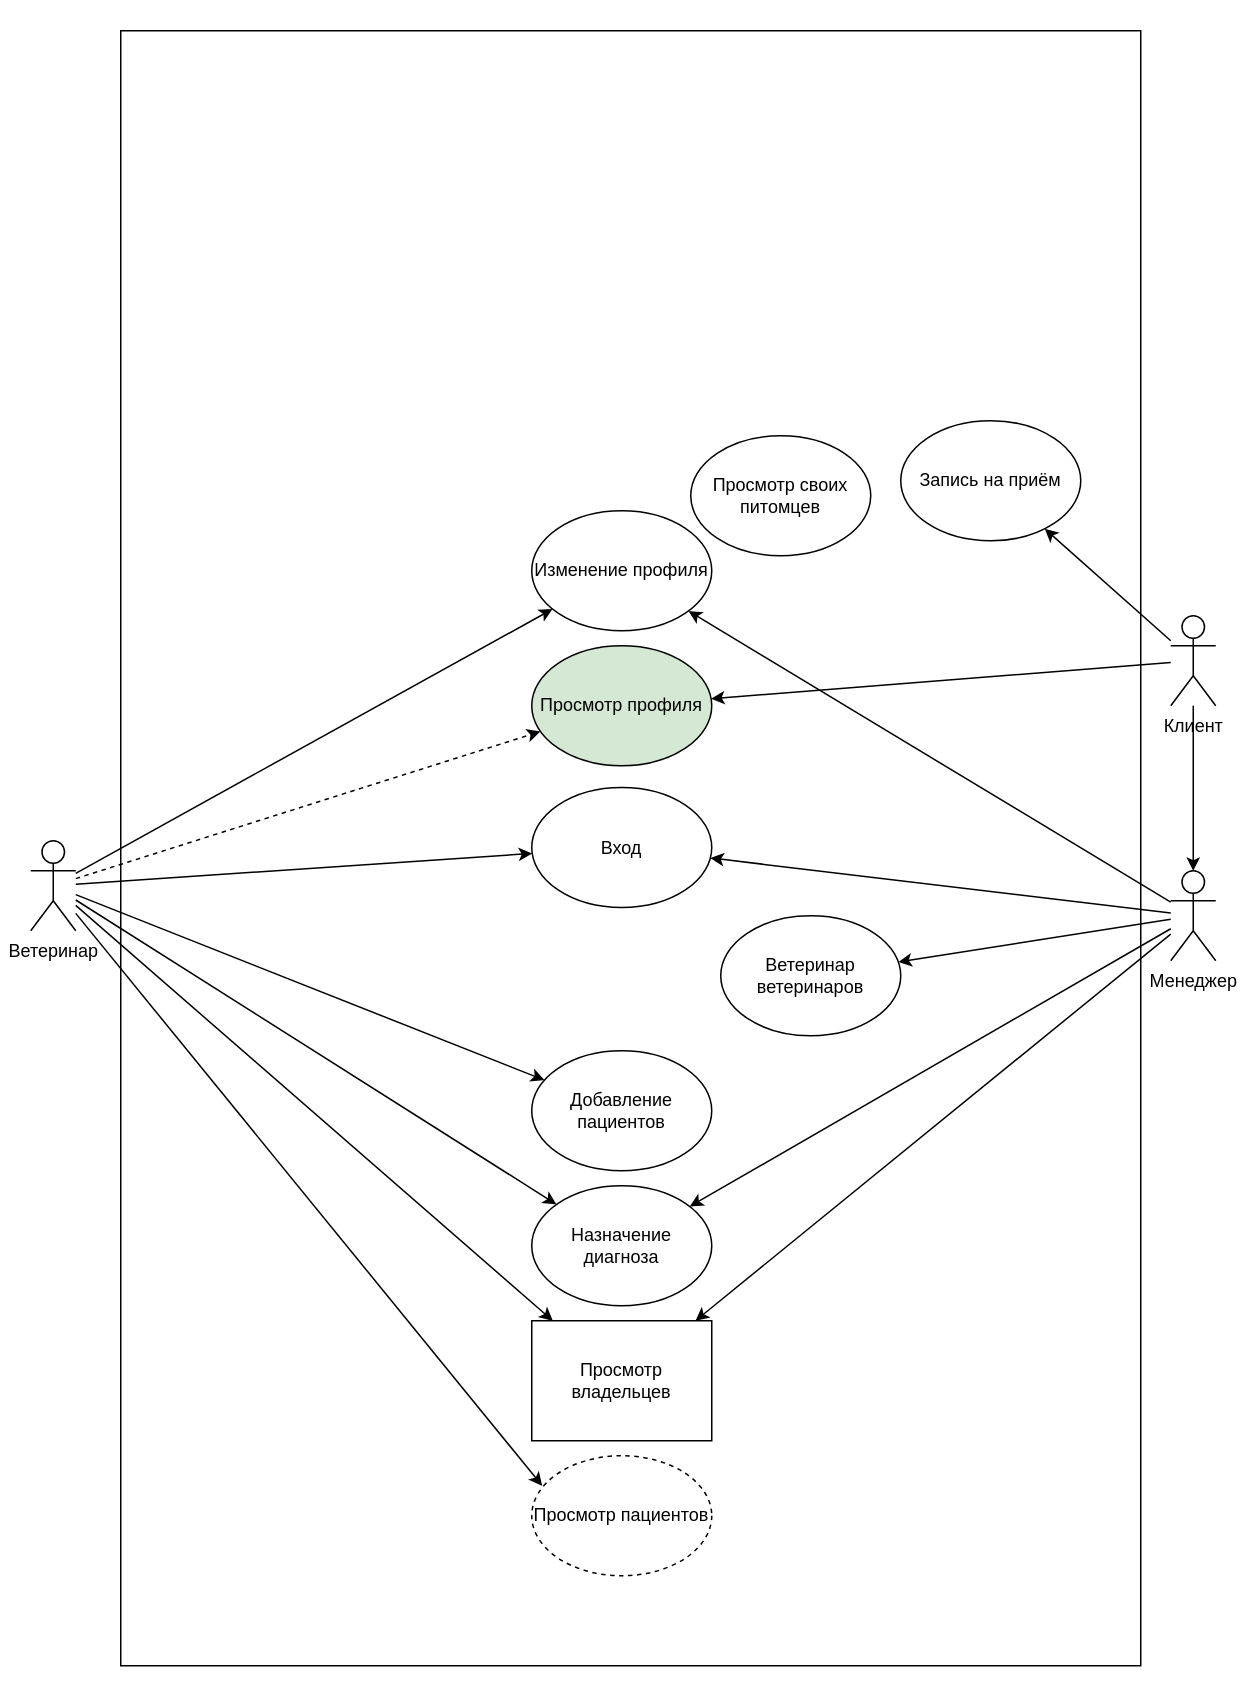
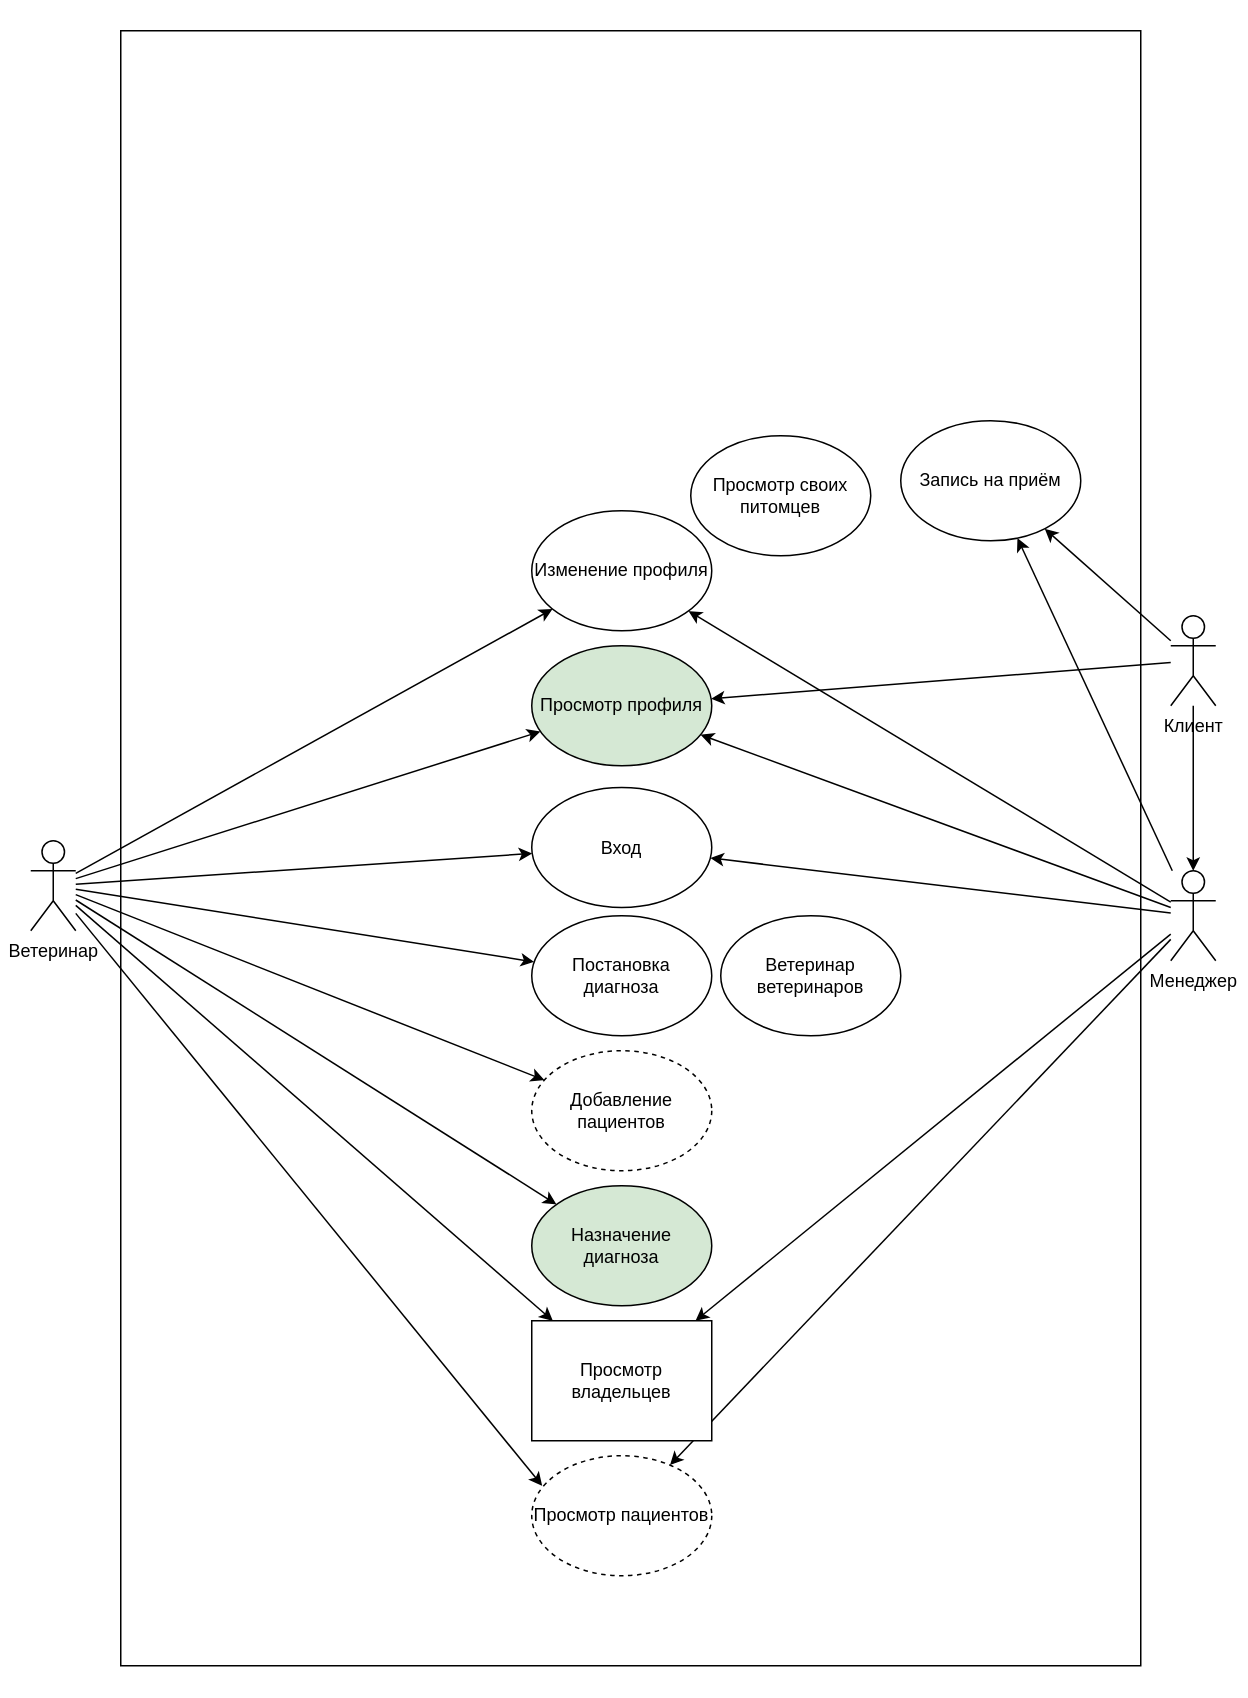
edge "Ветеринар" -> "Просмотр профиля": style dashed -> solid
edge "Менеджер" -> "Просмотр профиля": added
edge "Ветеринар" -> "Постановка диагноза": added
edge "Менеджер" -> "Ветеринар ветеринаров": now "Менеджер" -> "Запись на приём"
node "Постановка диагноза": added
edge "Менеджер" -> "Назначение диагноза": now "Менеджер" -> "Просмотр пациентов"
node "Добавление пациентов": style solid -> dashed
node "Назначение диагноза": fillcolor #ffffff -> #d5e8d4
